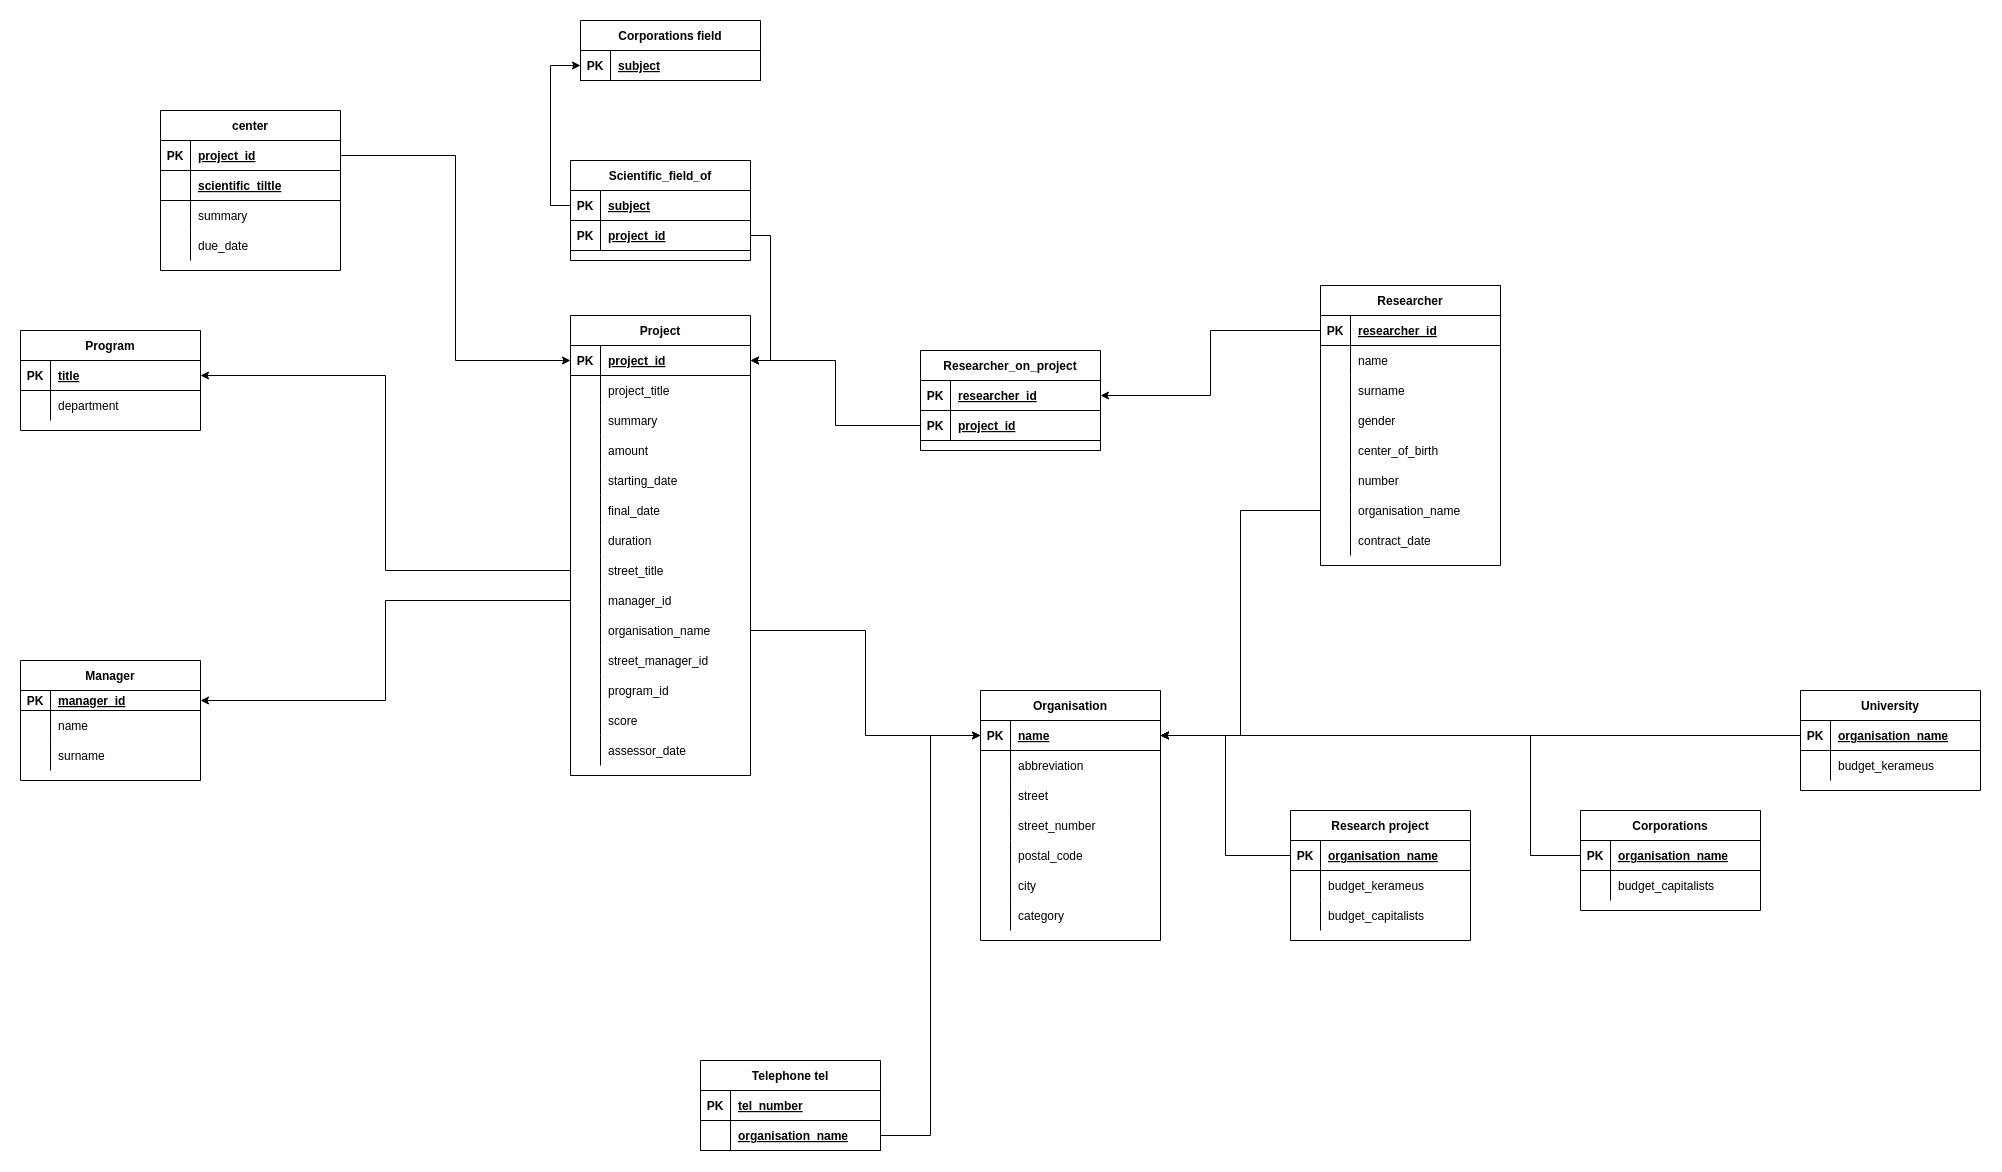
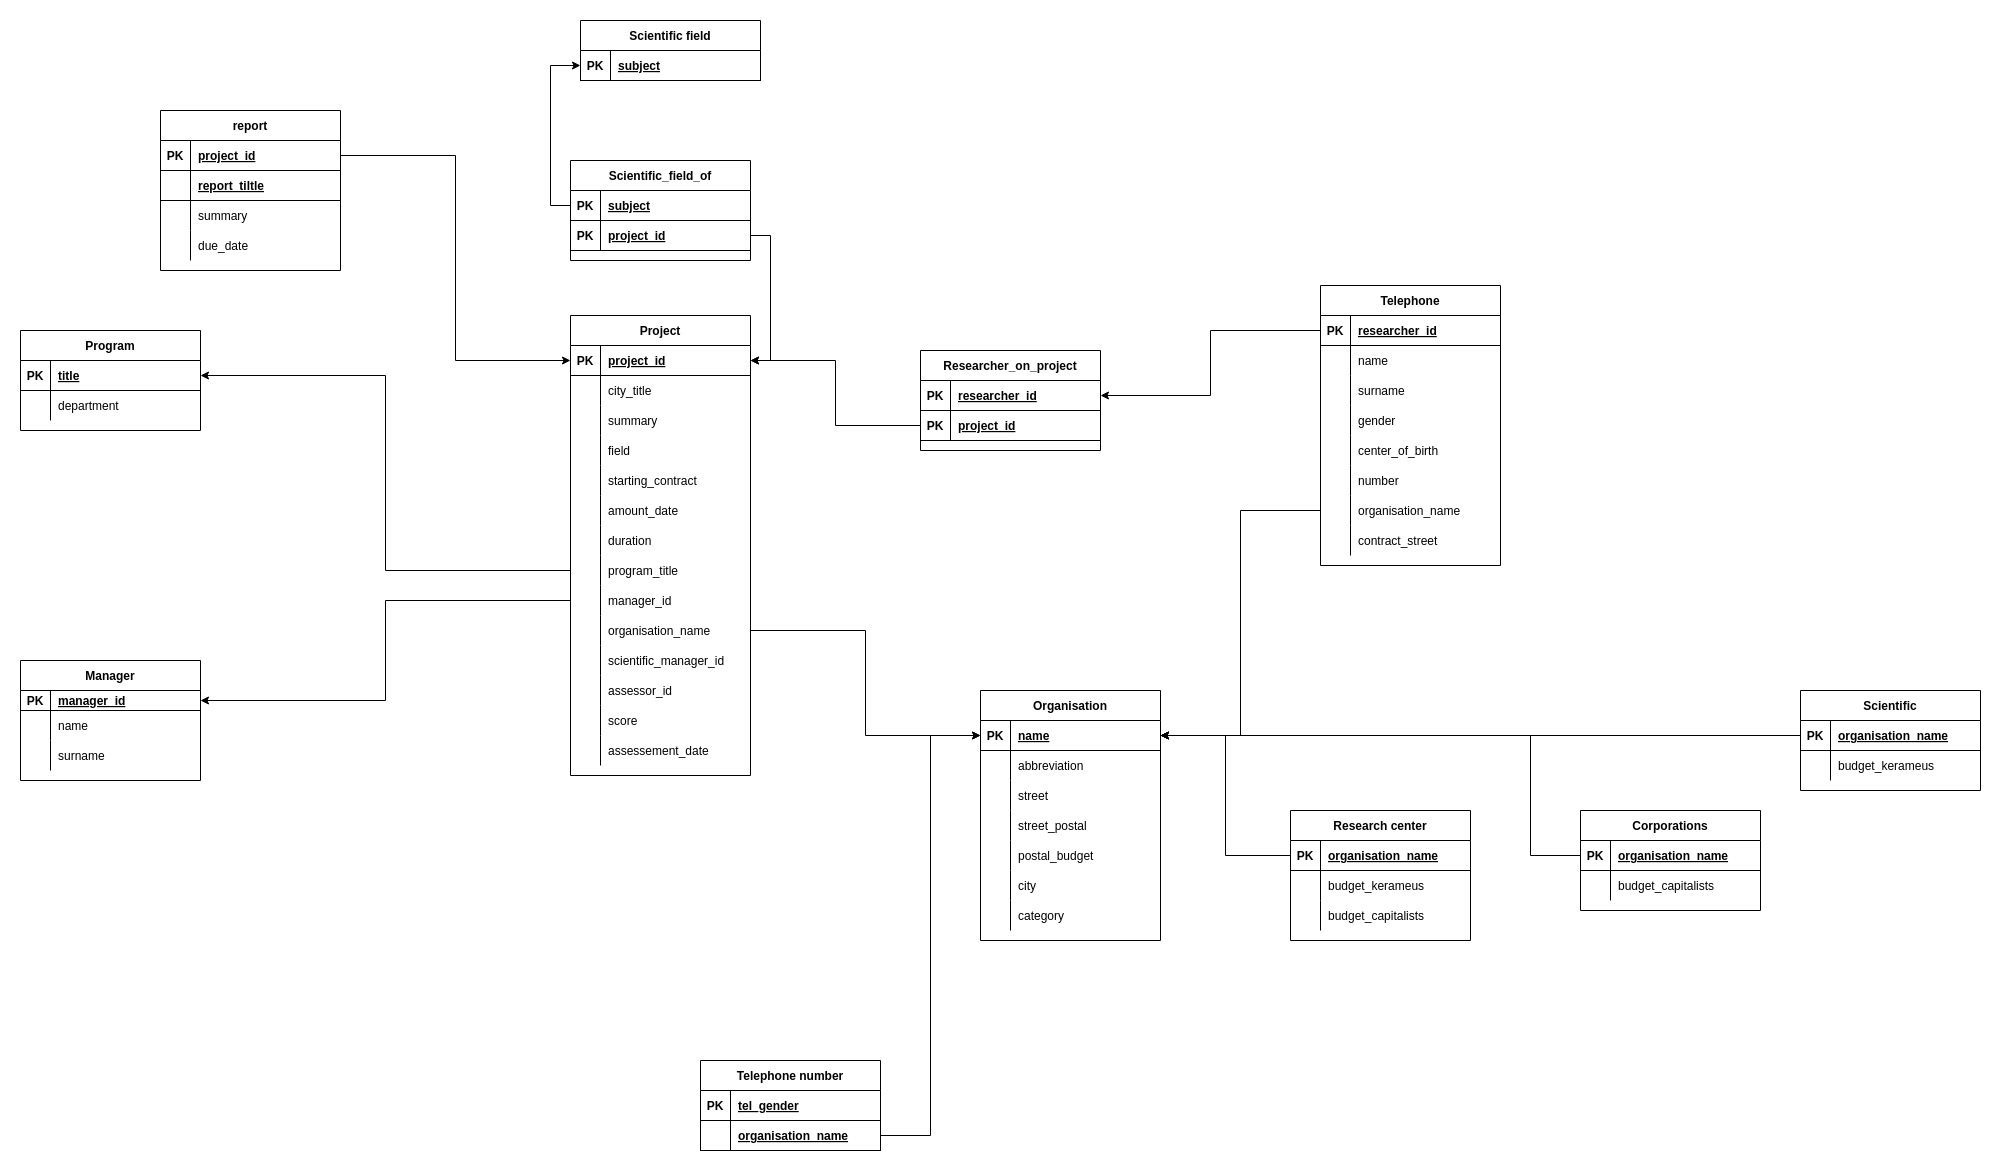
node "Corporations field": label "Corporations field" -> "Scientific field"
node "center": label "center" -> "report"
node "scientific_tiltle": label "scientific_tiltle" -> "report_tiltle"
node "Researcher": label "Researcher" -> "Telephone"
node "project_title": label "project_title" -> "city_title"
node "amount": label "amount" -> "field"
node "starting_date": label "starting_date" -> "starting_contract"
node "final_date": label "final_date" -> "amount_date"
node "contract_date": label "contract_date" -> "contract_street"
node "street_title": label "street_title" -> "program_title"
node "street_manager_id": label "street_manager_id" -> "scientific_manager_id"
node "program_id": label "program_id" -> "assessor_id"
node "University": label "University" -> "Scientific"
node "assessor_date": label "assessor_date" -> "assessement_date"
node "street_number": label "street_number" -> "street_postal"
node "Research project": label "Research project" -> "Research center"
node "postal_code": label "postal_code" -> "postal_budget"
node "Telephone tel": label "Telephone tel" -> "Telephone number"
node "tel_number": label "tel_number" -> "tel_gender"
